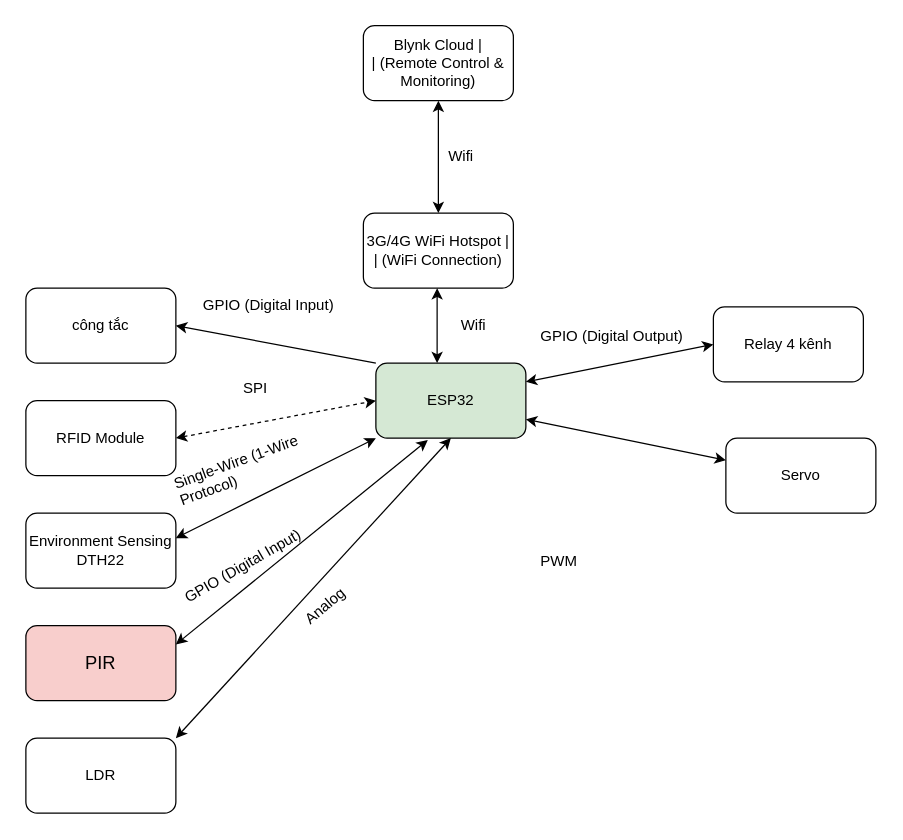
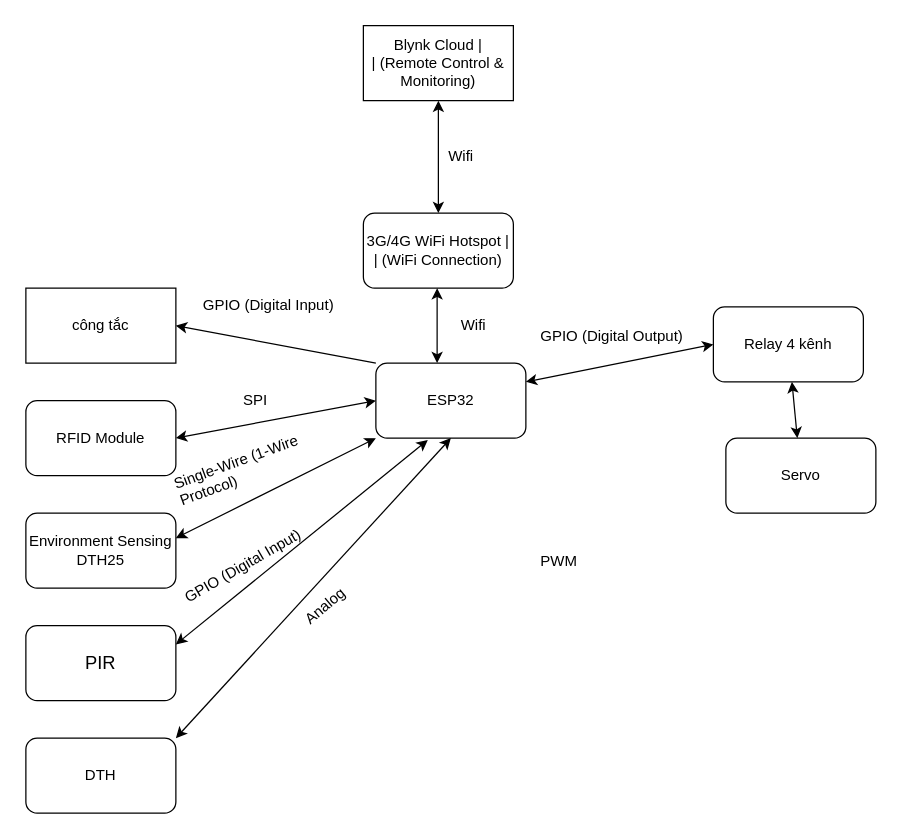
node "Blynk Cloud | | (Remote Control & Monitoring)": shape rounded rectangle -> rectangle
node "công tắc": shape rounded rectangle -> rectangle
node "SPI": moved (257, 388) -> (257, 401)
node "ESP32": fillcolor #d5e8d4 -> #ffffff
edge "ESP32" -- "RFID Module": style dashed -> solid
edge "ESP32" -- "Servo": now "Relay 4 kênh" -- "Servo"
node "Environment Sensing DTH22": label "Environment Sensing DTH22" -> "Environment Sensing DTH25"
node "PIR": fillcolor #f8cecc -> #ffffff
node "LDR": label "LDR" -> "DTH"
